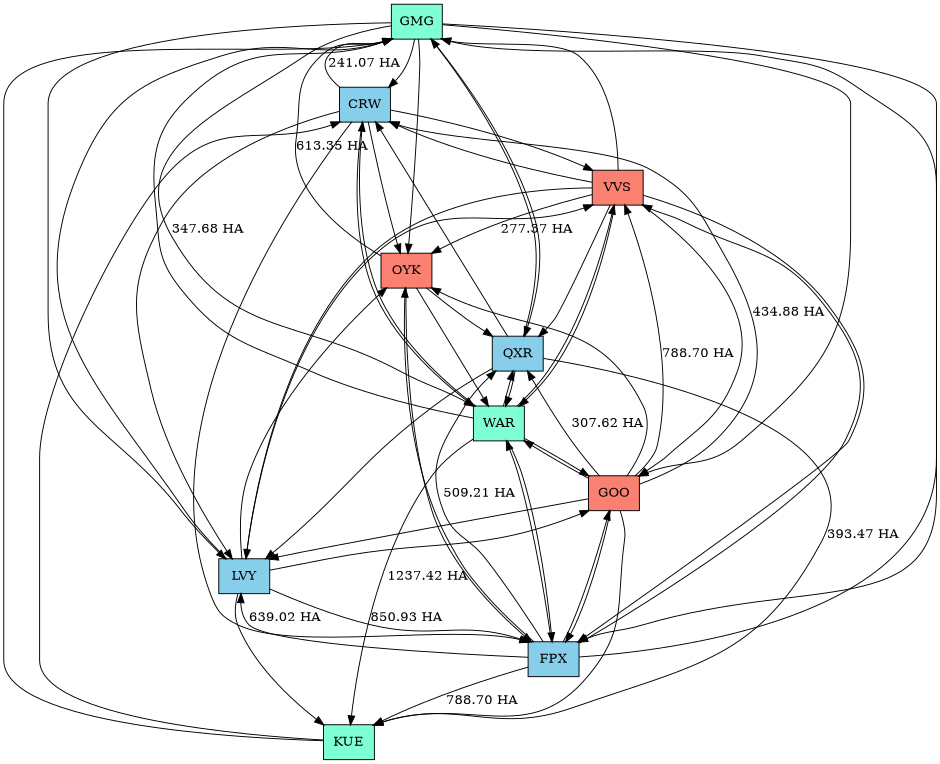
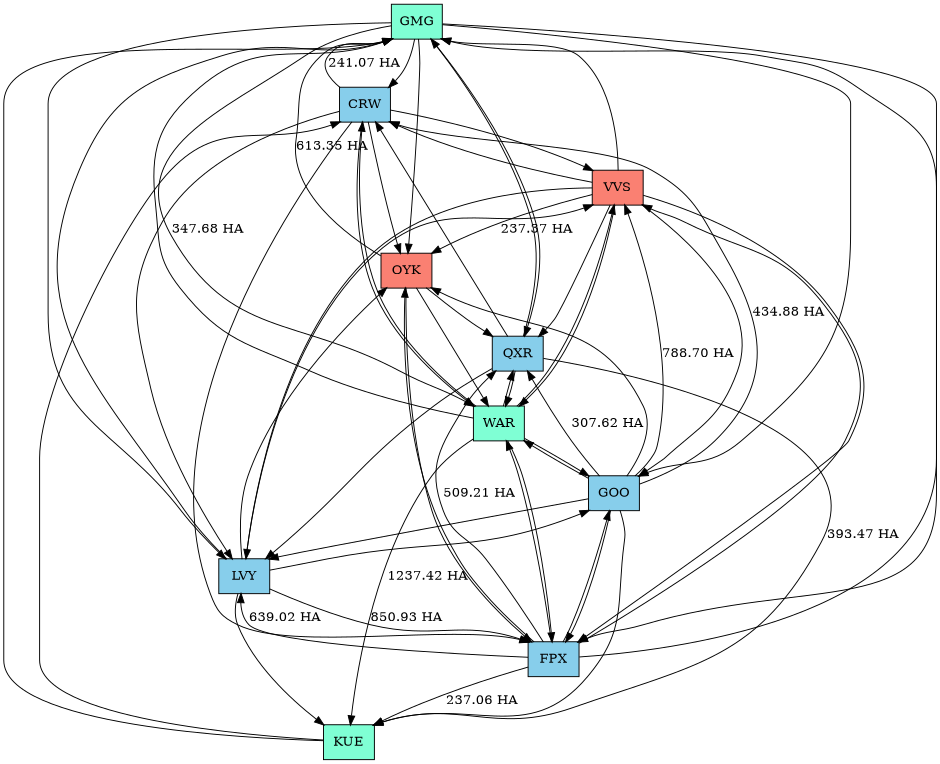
edge "VVS" -> "OYK": label "277.37 HA" -> "237.37 HA"
node "GOO": fillcolor salmon -> skyblue
edge "FPX" -> "KUE": label "788.70 HA" -> "237.06 HA"
